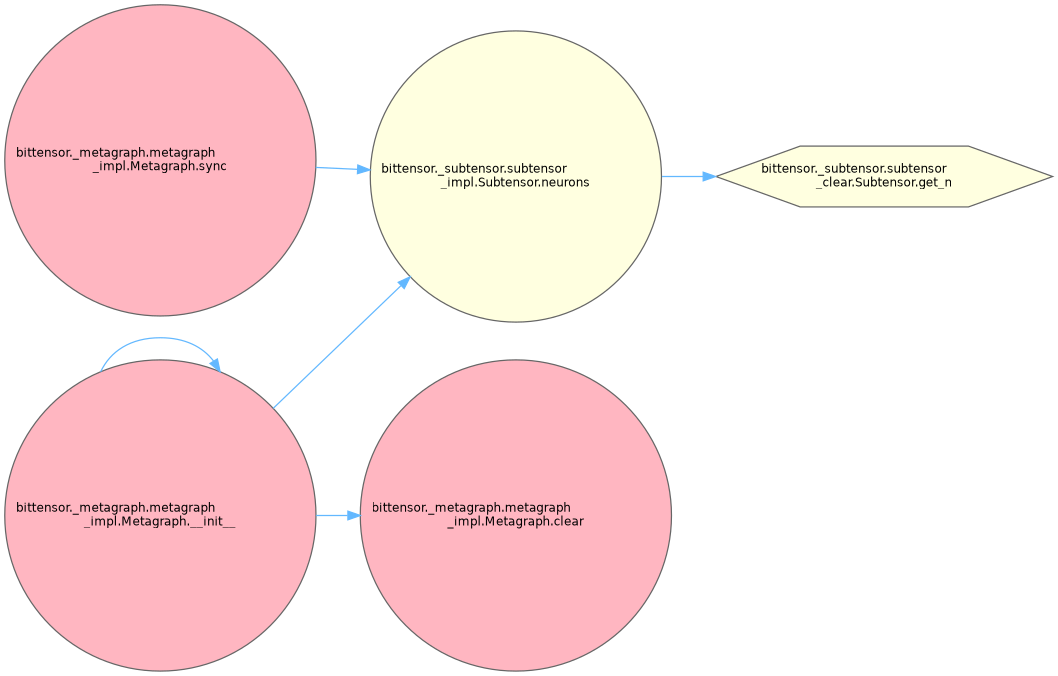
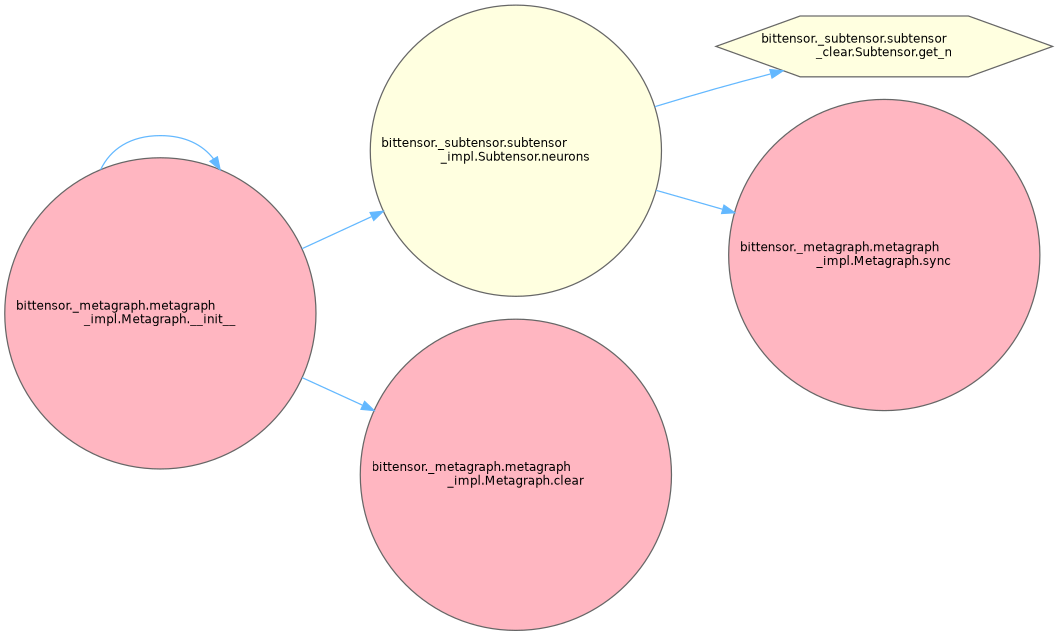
edge "bittensor._metagraph.metagraph _impl.Metagraph.sync" -> "bittensor._subtensor.subtensor _impl.Subtensor.neurons": reversed
